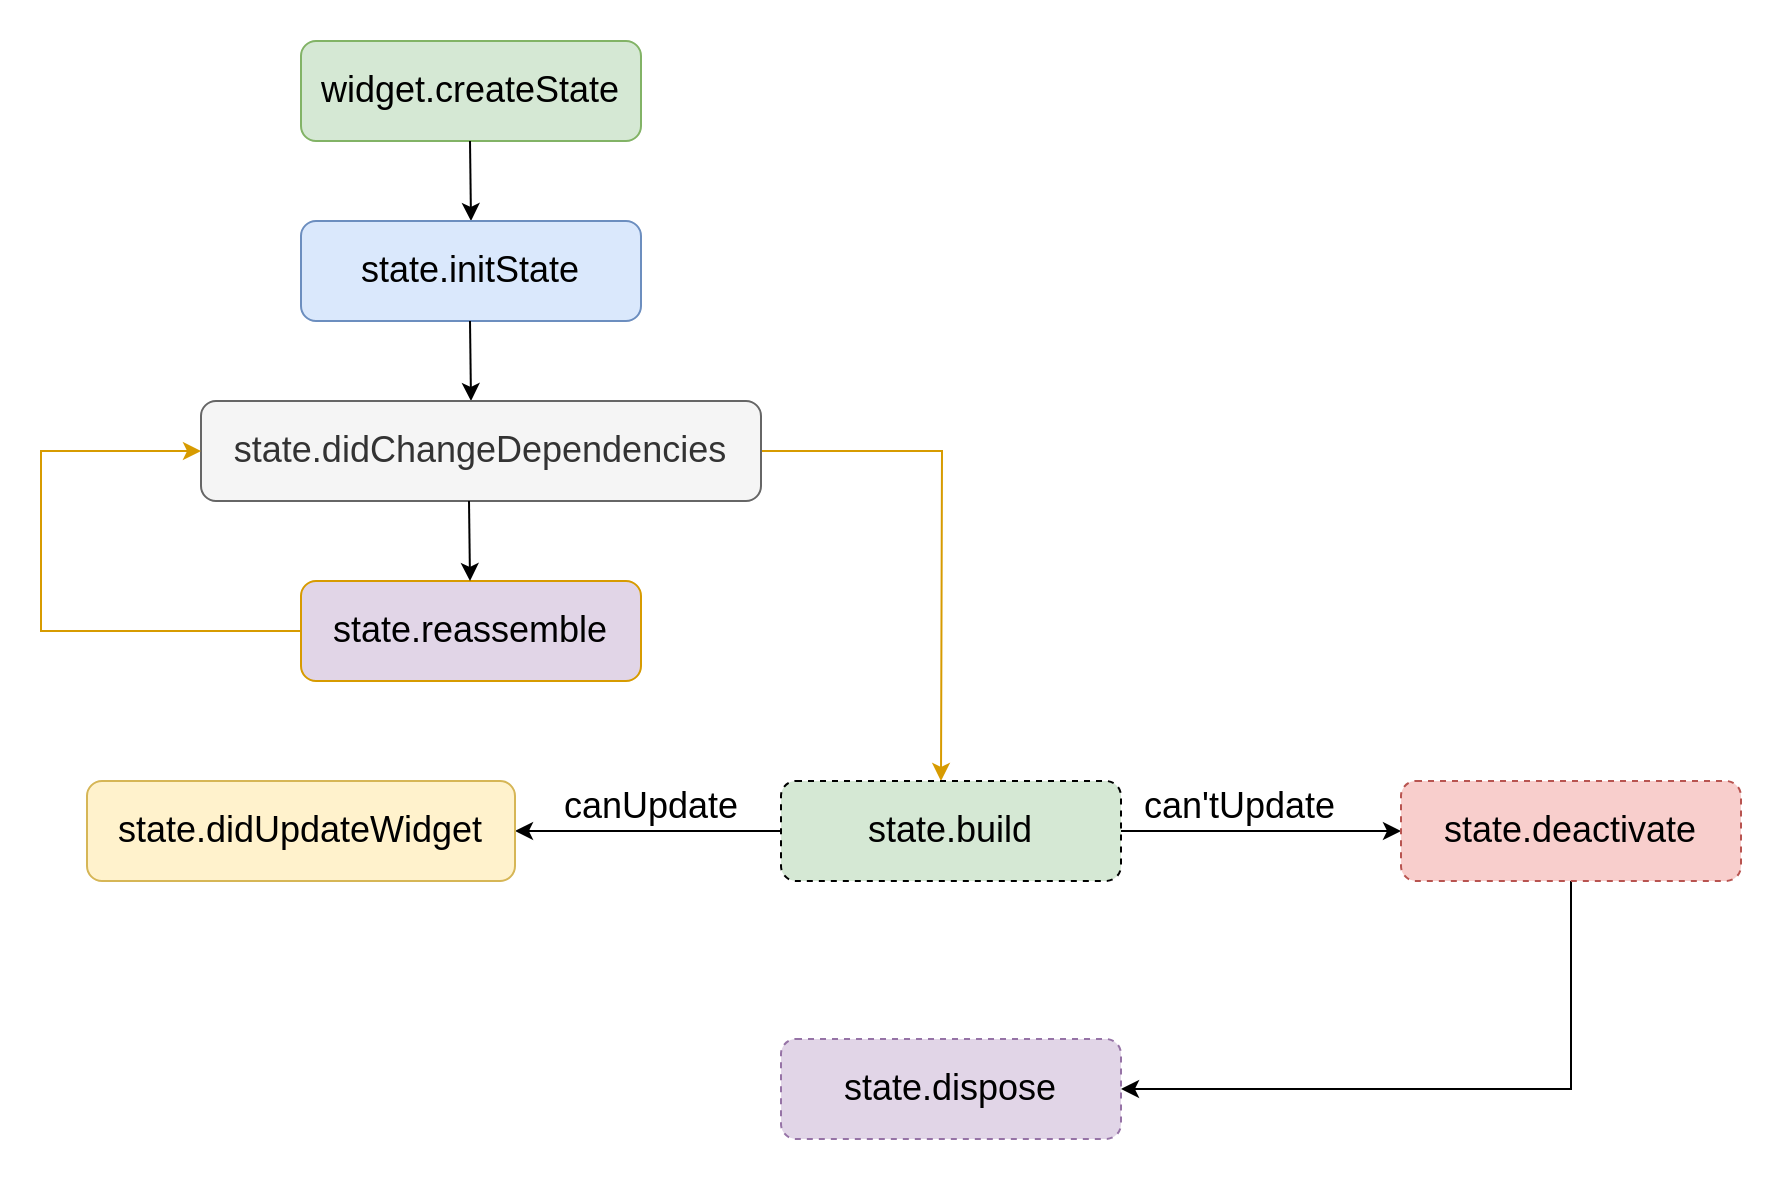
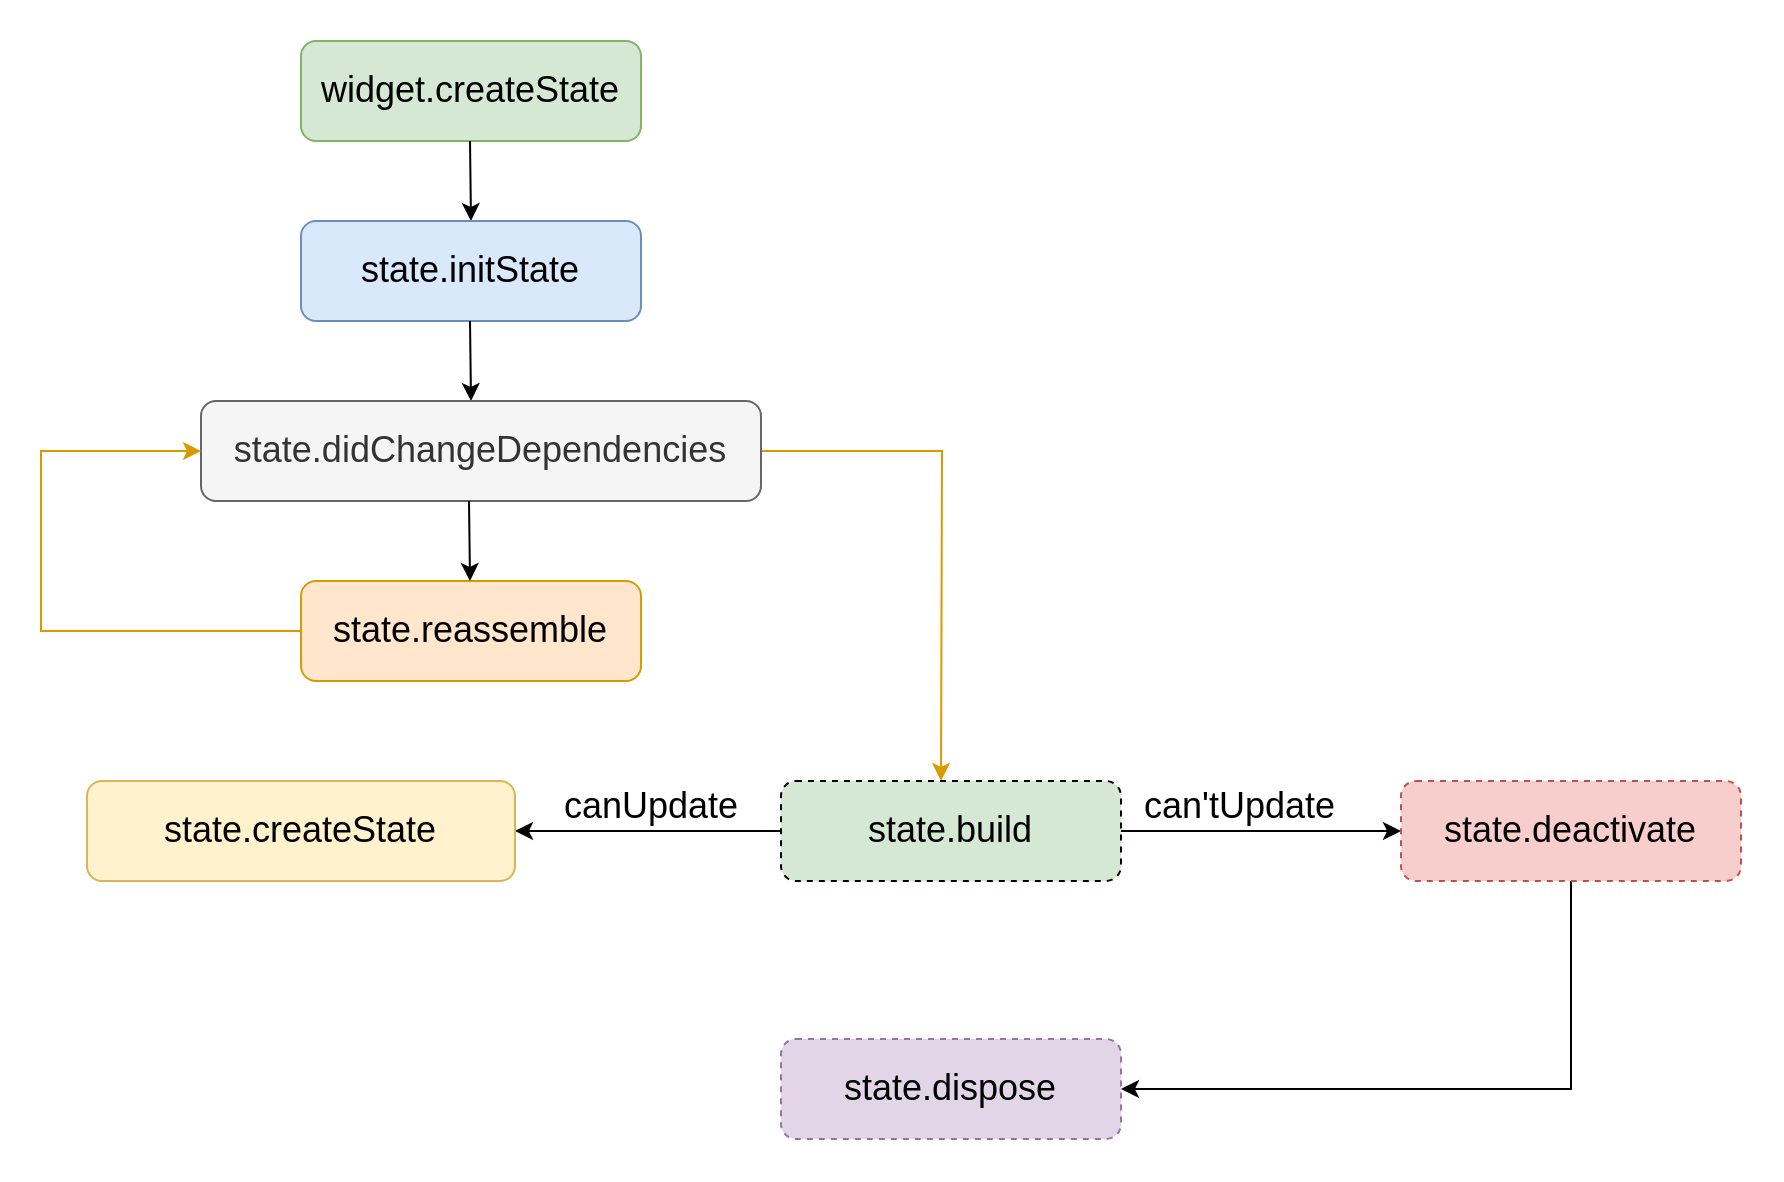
node "state.reassemble": fillcolor #e1d5e7 -> #ffe6cc
node "state.didUpdateWidget": label "state.didUpdateWidget" -> "state.createState"
